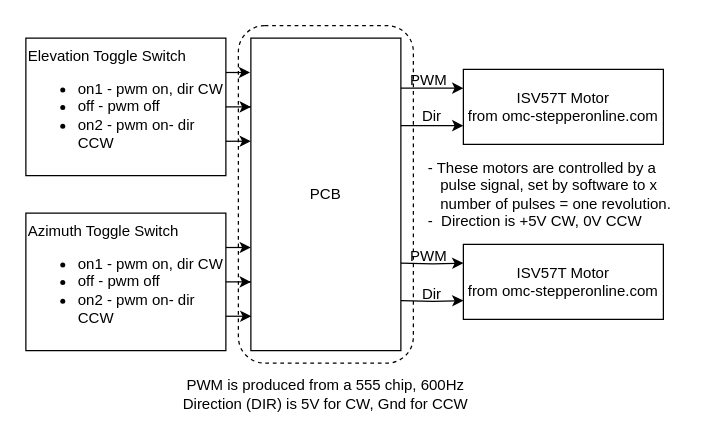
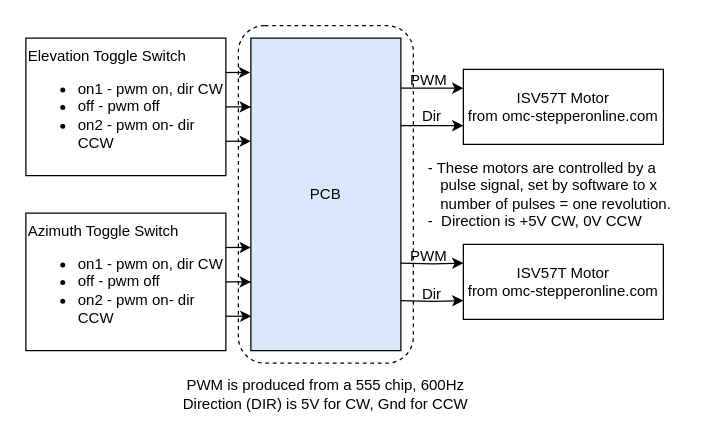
node "PCB": fillcolor #ffffff -> #dae8fc
